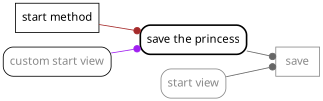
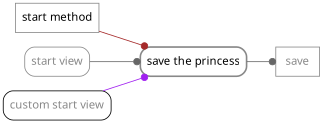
node "start method": color black -> #888888
node "save the princess": color black -> #888888
edge "start view" -> "save": now "start view" -> "save the princess"
